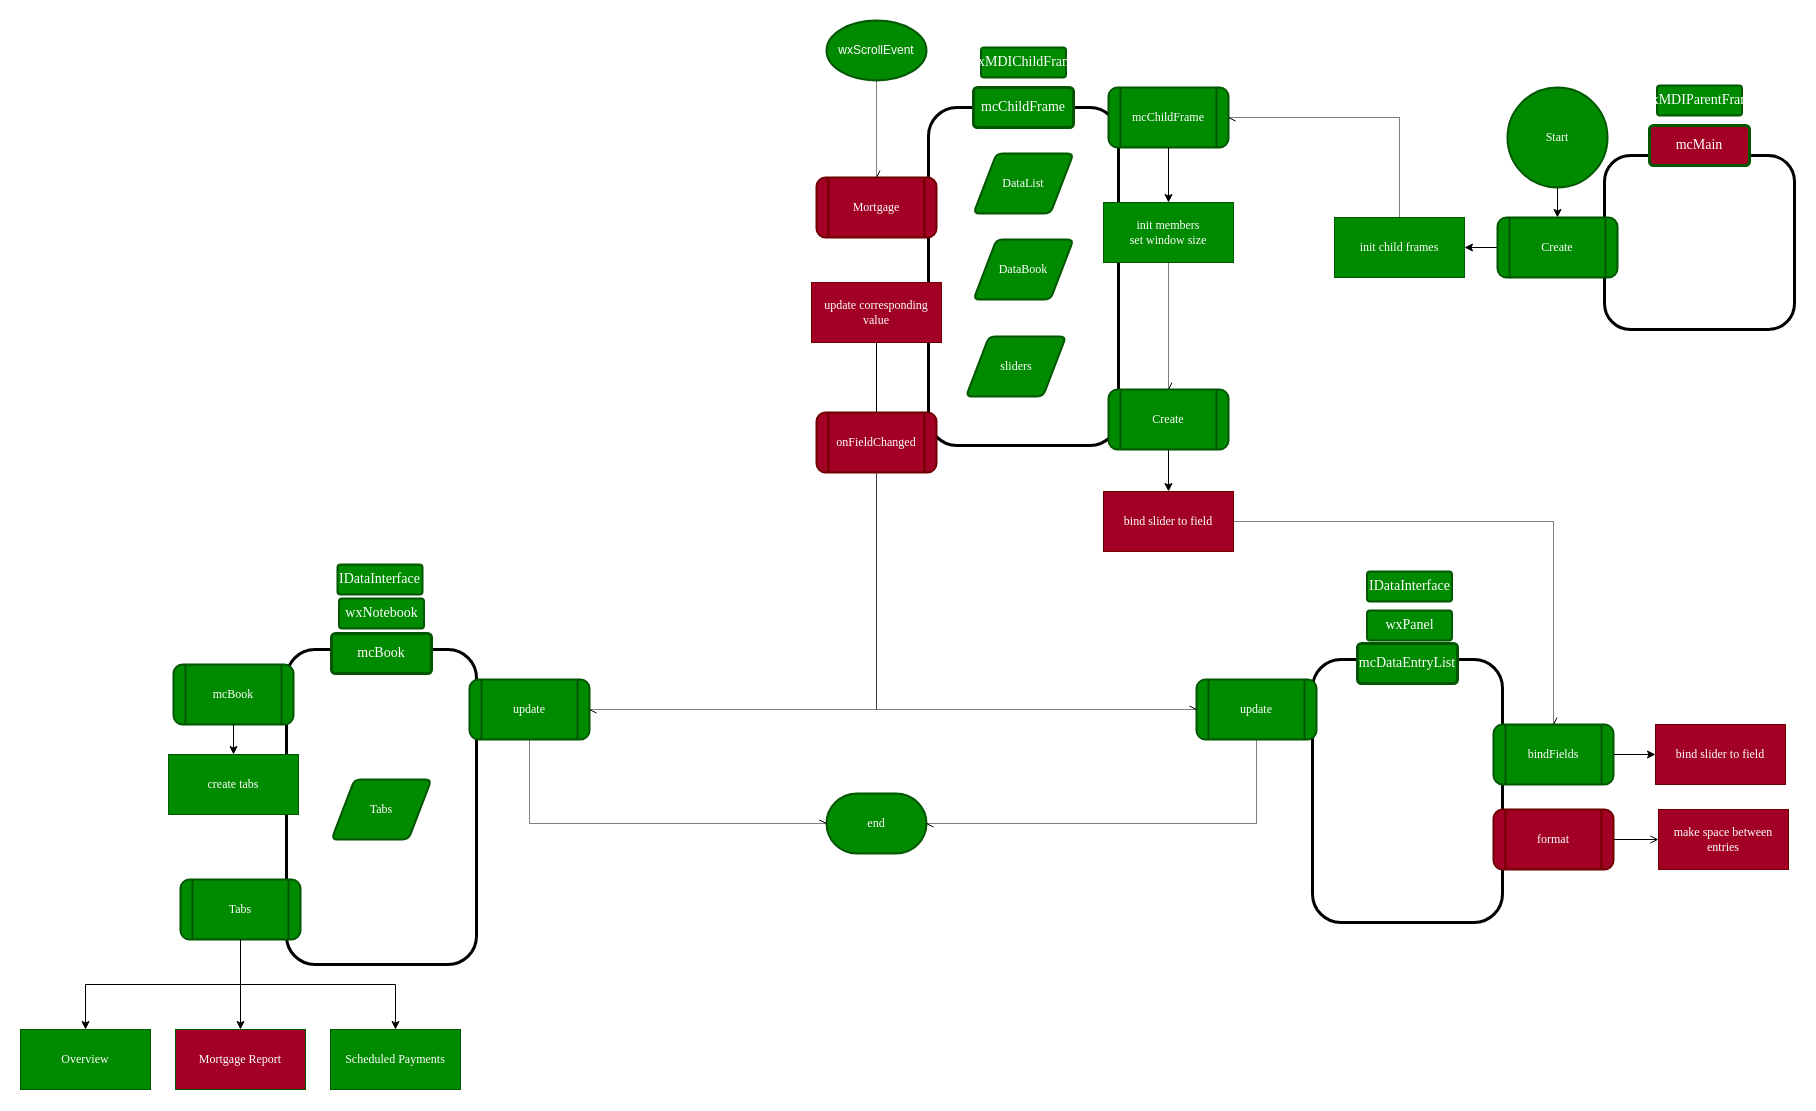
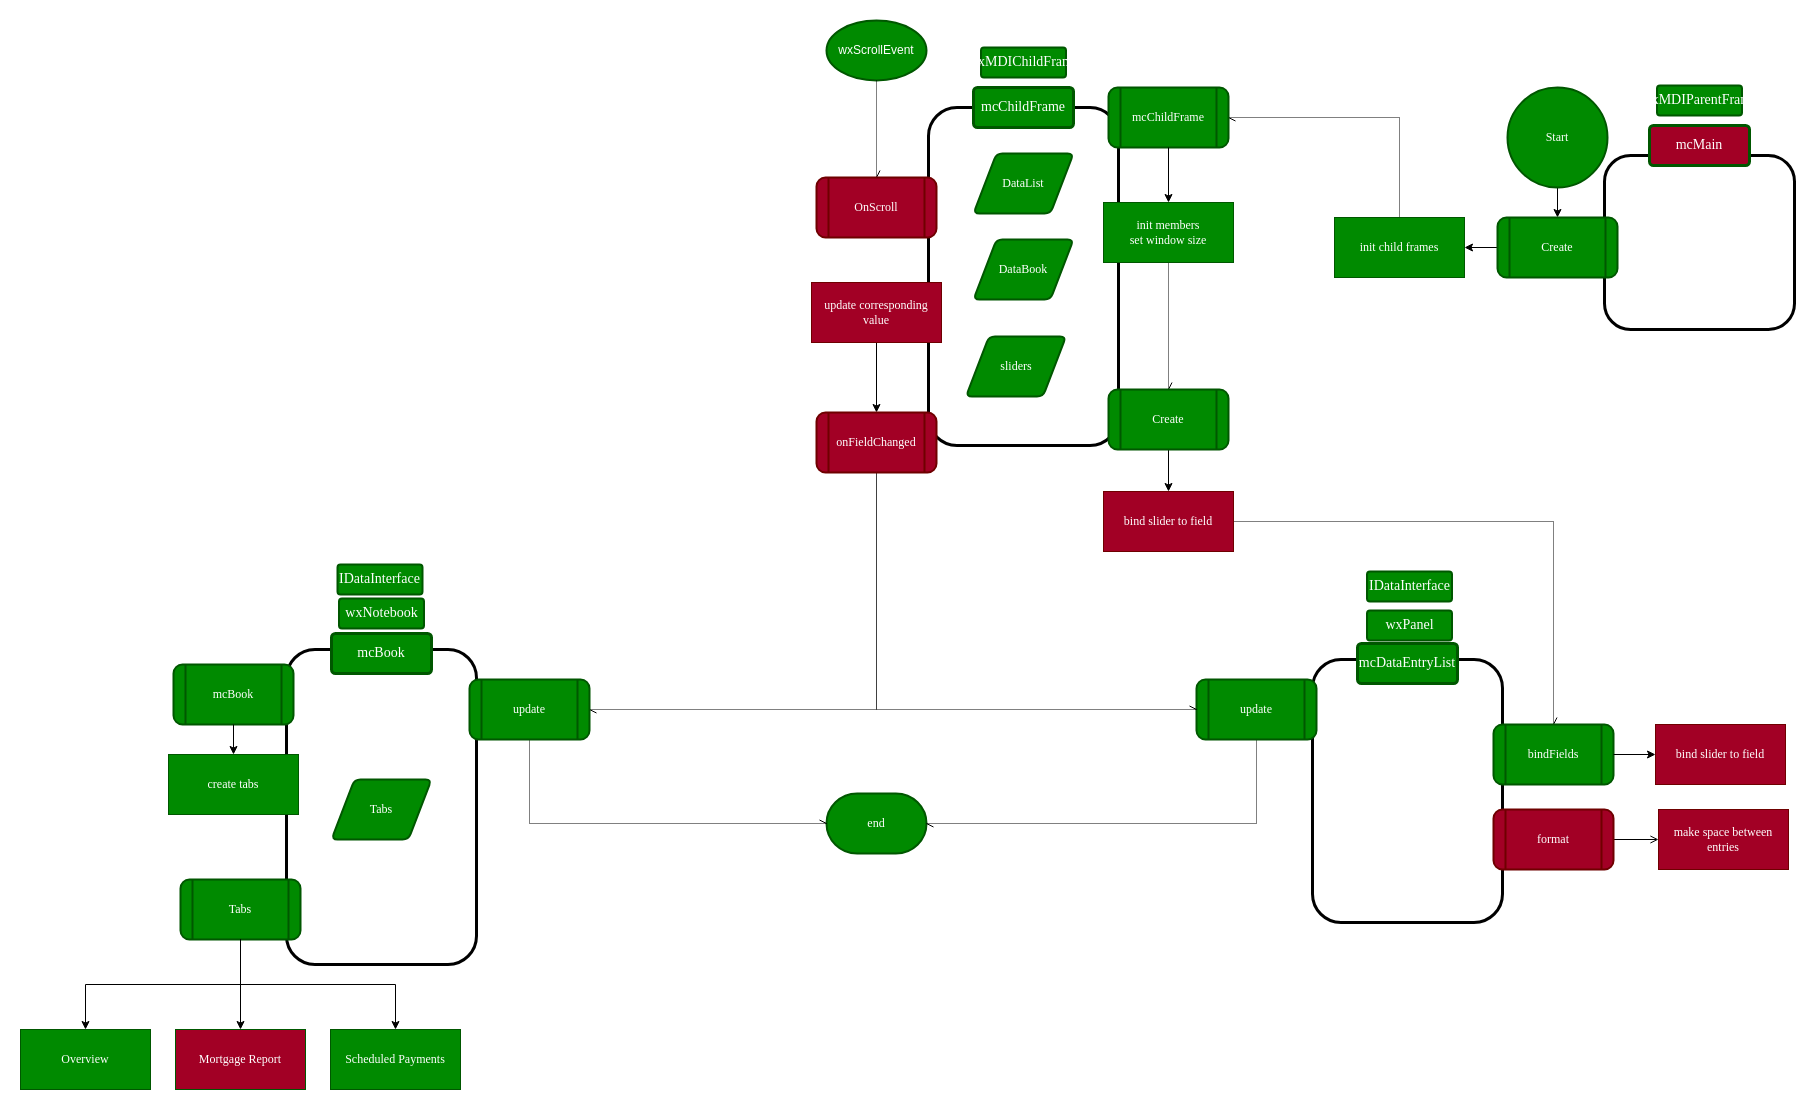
node "Mortgage": label "Mortgage" -> "OnScroll"
edge "update corresponding value" -- "onFieldChanged": arrowhead none -> classic
